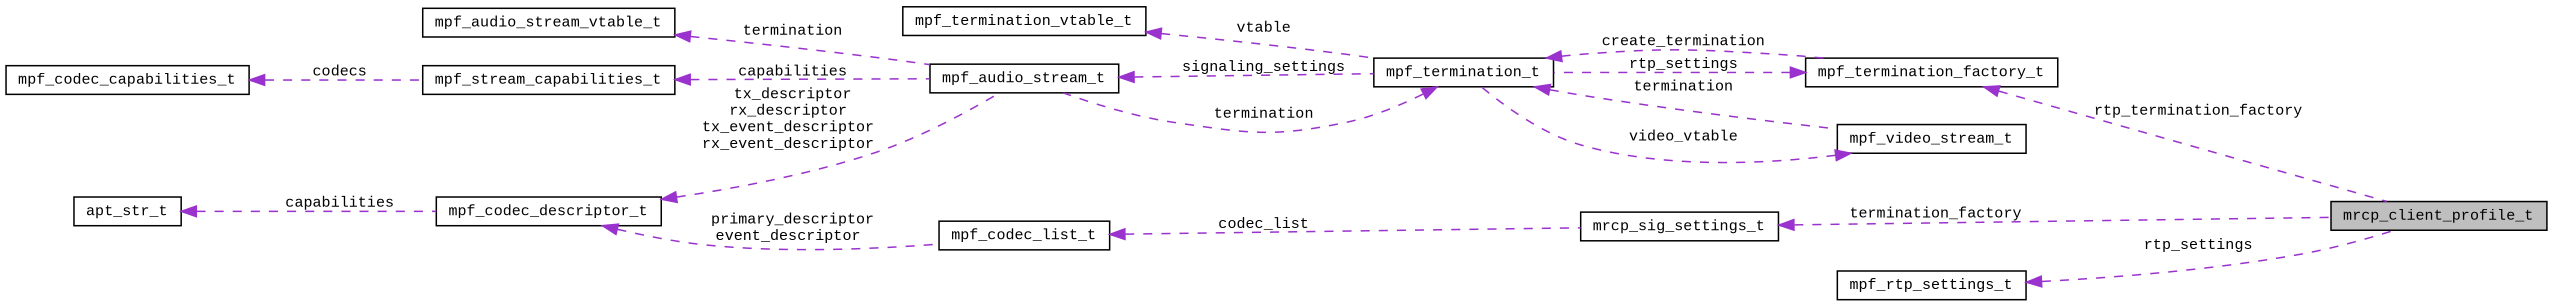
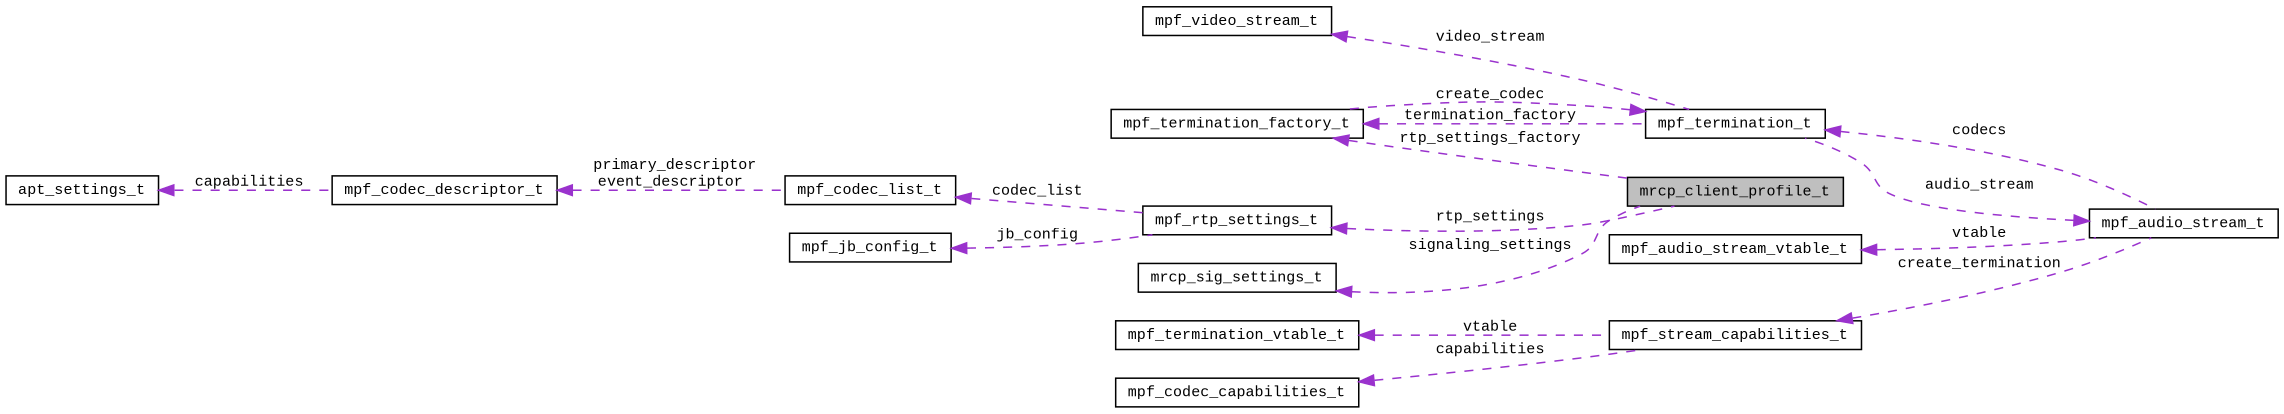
edge "mpf_audio_stream_t" -> "mpf_audio_stream_vtable_t": label " termination" -> " vtable"
edge "mpf_termination_factory_t" -> "mpf_termination_t": label " create_termination" -> " create_codec"
edge "mpf_termination_t" -> "mpf_termination_vtable_t": now "mpf_stream_capabilities_t" -> "mpf_termination_vtable_t"
edge "mpf_termination_t" -> "mpf_termination_factory_t": label " rtp_settings" -> " termination_factory"
edge "mpf_termination_t" -> "mpf_audio_stream_t": label " signaling_settings" -> " audio_stream"
edge "mpf_stream_capabilities_t" -> "mpf_codec_capabilities_t": label " codecs" -> " capabilities"
edge "mpf_audio_stream_t" -> "mpf_stream_capabilities_t": label " capabilities" -> " create_termination"
edge "mpf_video_stream_t" -> "mpf_termination_t": removed, label "termination"
edge "mrcp_client_profile_t" -> "mpf_termination_factory_t": label " rtp_termination_factory" -> " rtp_settings_factory"
edge "mpf_audio_stream_t" -> "mpf_termination_t": label " termination" -> " codecs"
edge "mpf_termination_t" -> "mpf_video_stream_t": label " video_vtable" -> " video_stream"
edge "mpf_audio_stream_t" -> "mpf_codec_descriptor_t": removed, label "tx_descriptor rx_descriptor tx_event_descriptor rx_event_descriptor"
node "apt_str_t": label "apt_str_t" -> "apt_settings_t"
edge "mrcp_client_profile_t" -> "mrcp_sig_settings_t": label " termination_factory" -> " signaling_settings"
edge "mrcp_sig_settings_t" -> "mpf_codec_list_t": now "mpf_rtp_settings_t" -> "mpf_codec_list_t"
node "mpf_jb_config_t": added
